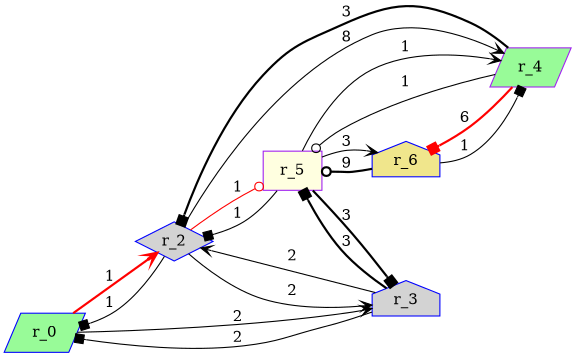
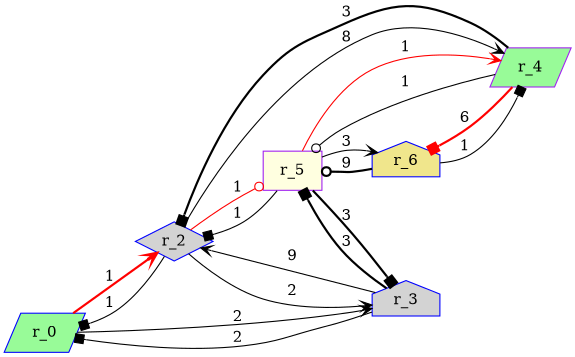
edge "r_5" -> "r_4": color black -> red
edge "r_3" -> "r_2": label "2" -> "9"
